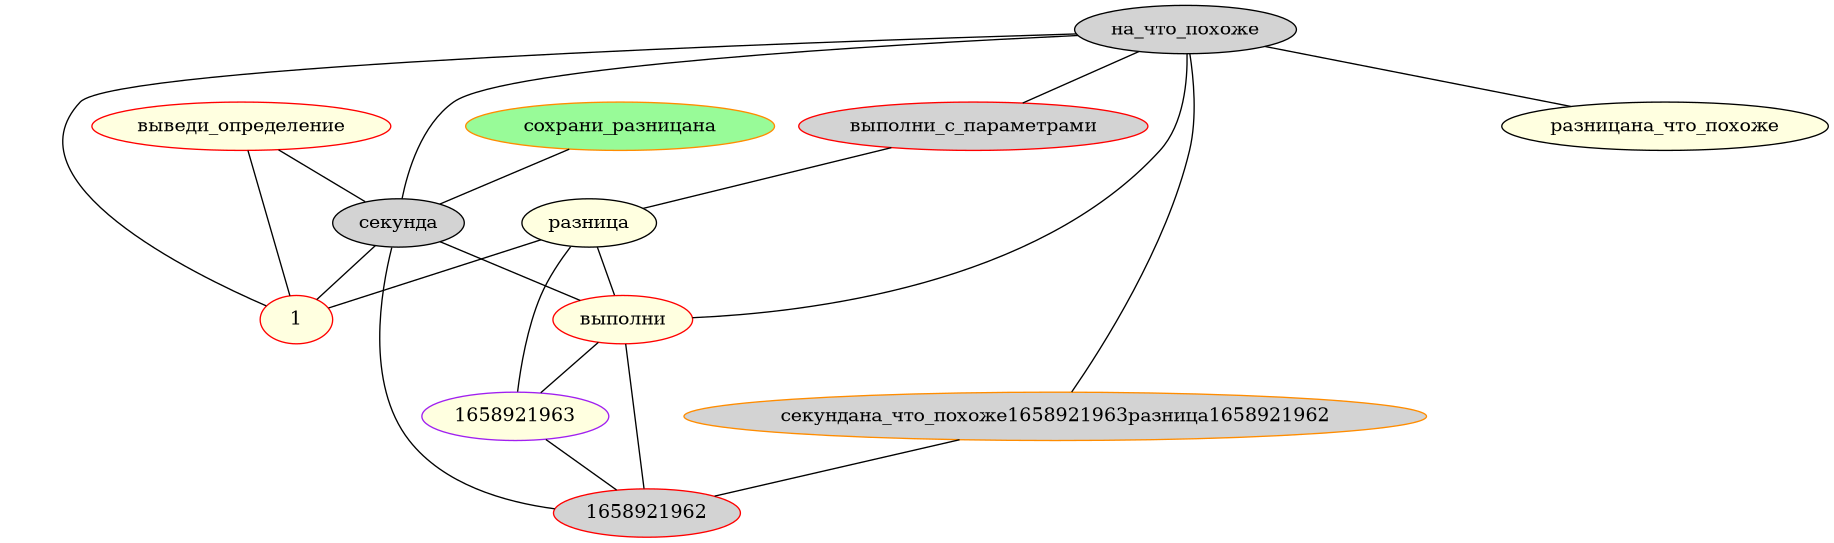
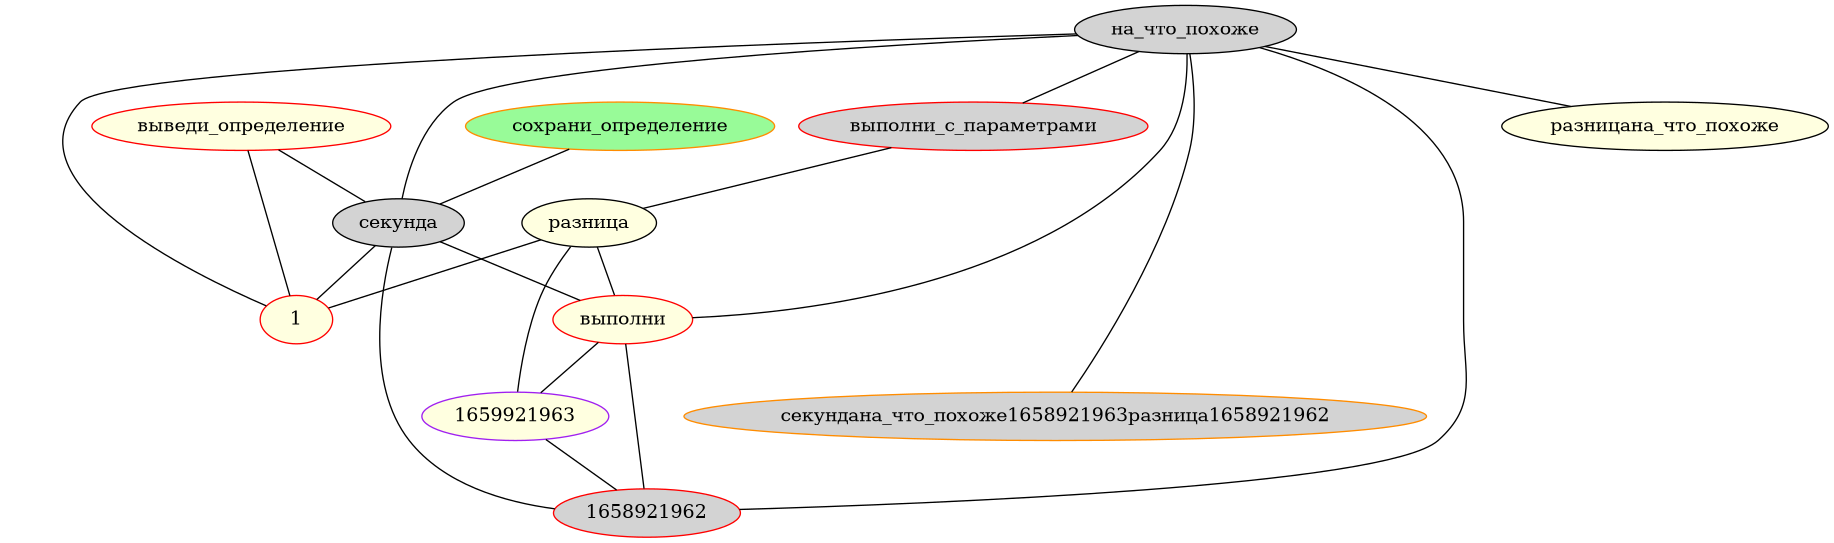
node "сохрани_разницана": label "сохрани_разницана" -> "сохрани_определение"
node "1658921963": label "1658921963" -> "1659921963"
edge "секундана_что_похоже1658921963разница1658921962" -- "1658921962": now "на_что_похоже" -- "1658921962"
